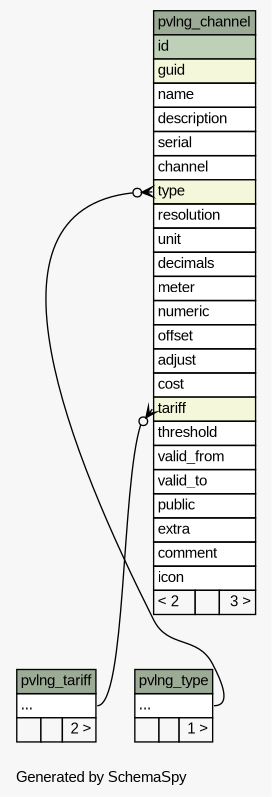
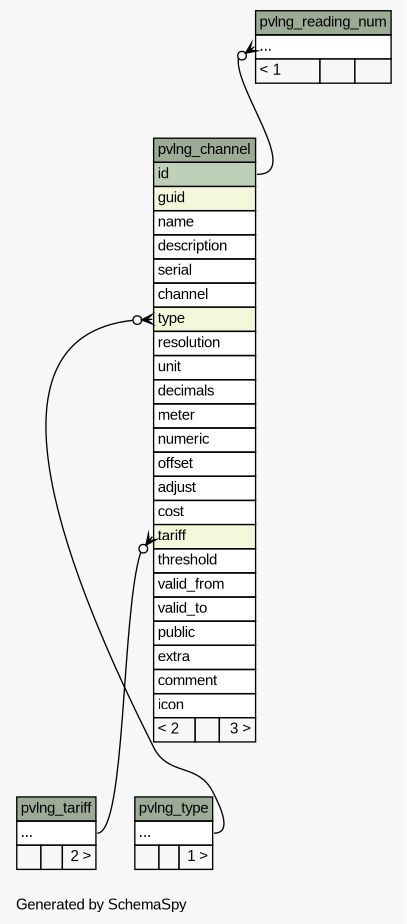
node "pvlng_reading_num": added
